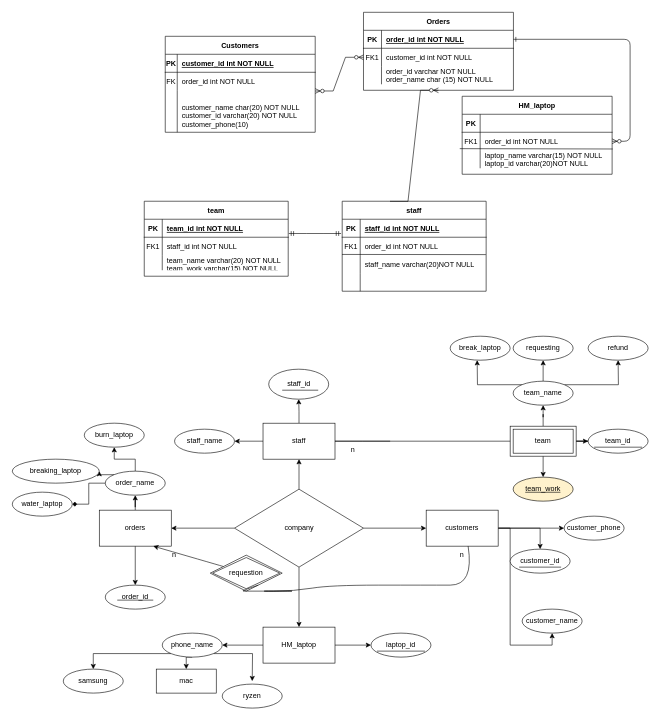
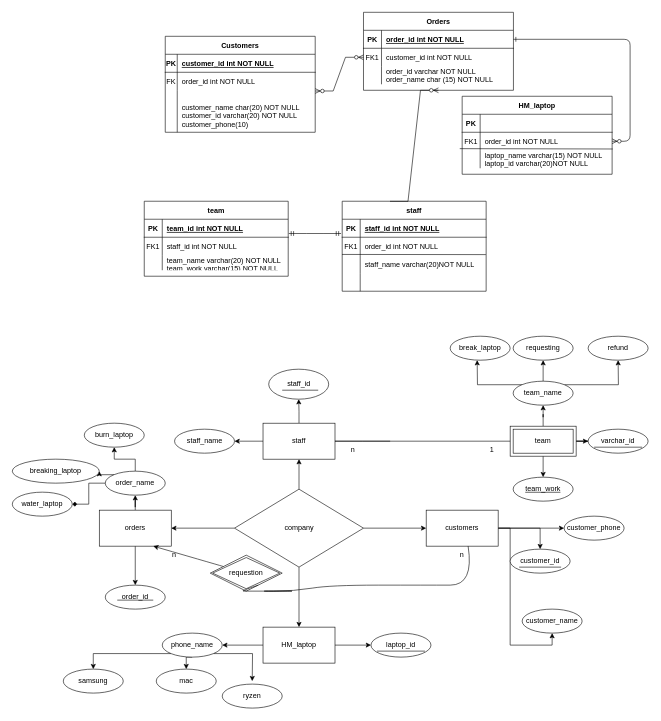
node "team_id": label "team_id" -> "varchar_id"
node "1": added
node "team_work": fillcolor #fff2cc -> #ffffff
node "mac": shape rectangle -> ellipse
